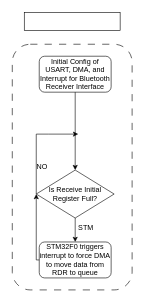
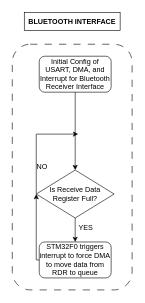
node "BLUETOOTH INTERFACE": added
node "Is Receive Initial Register Full?": label "Is Receive Initial Register Full?" -> "Is Receive Data Register Full?"
node "STM": label "STM" -> "YES"
